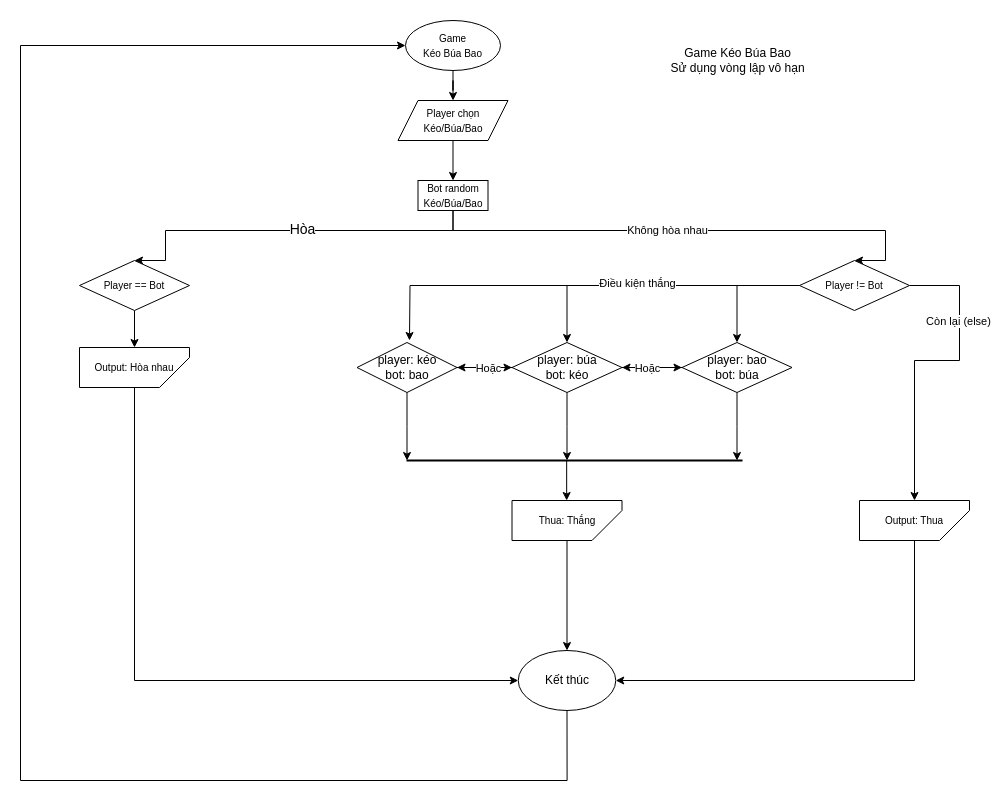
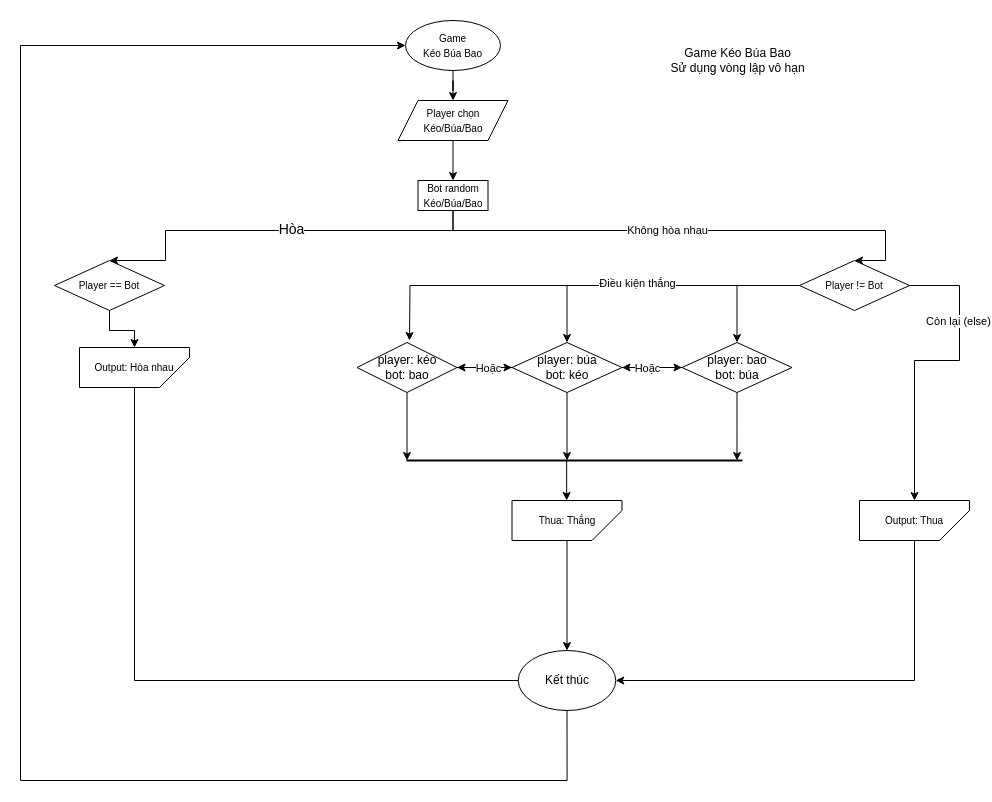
node "Player == Bot": moved (135, 286) -> (110, 286)
edge "Output: Hòa nhau" -> "Kết thúc": arrowhead classic -> none
